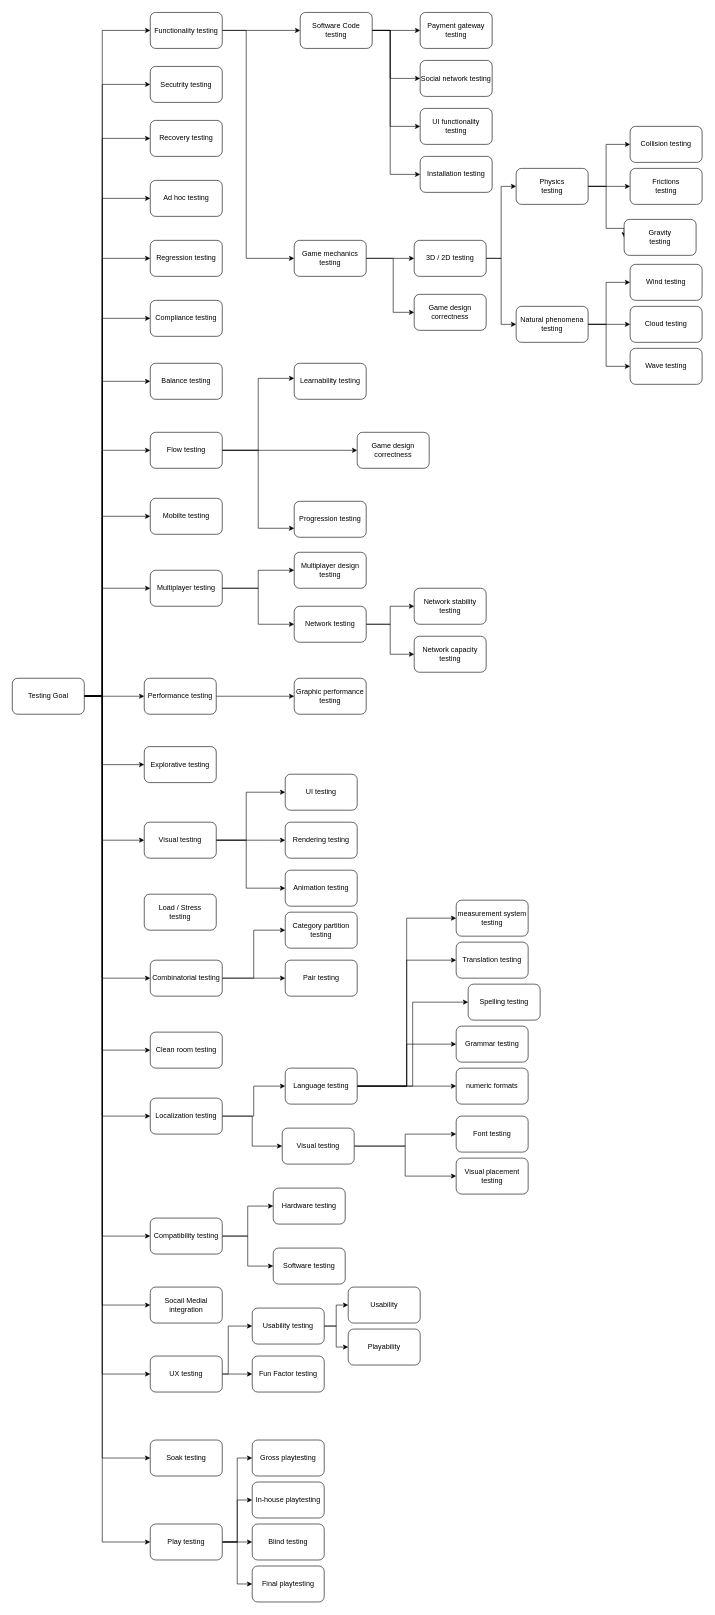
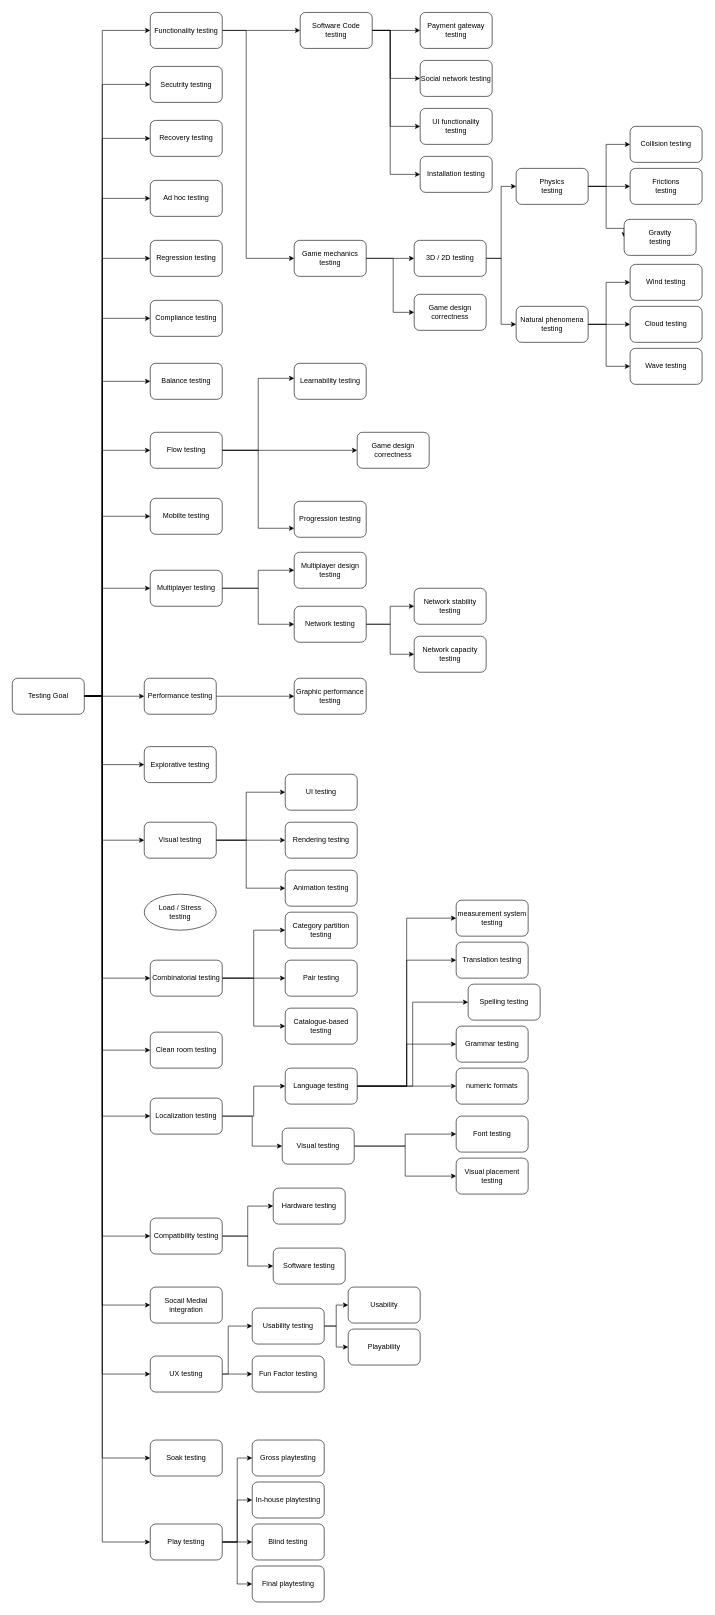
node "Load / Stress testing": shape rounded rectangle -> ellipse
edge "Combinatorial testing" -> "Catalogue-based testing": added
node "Catalogue-based testing": added
